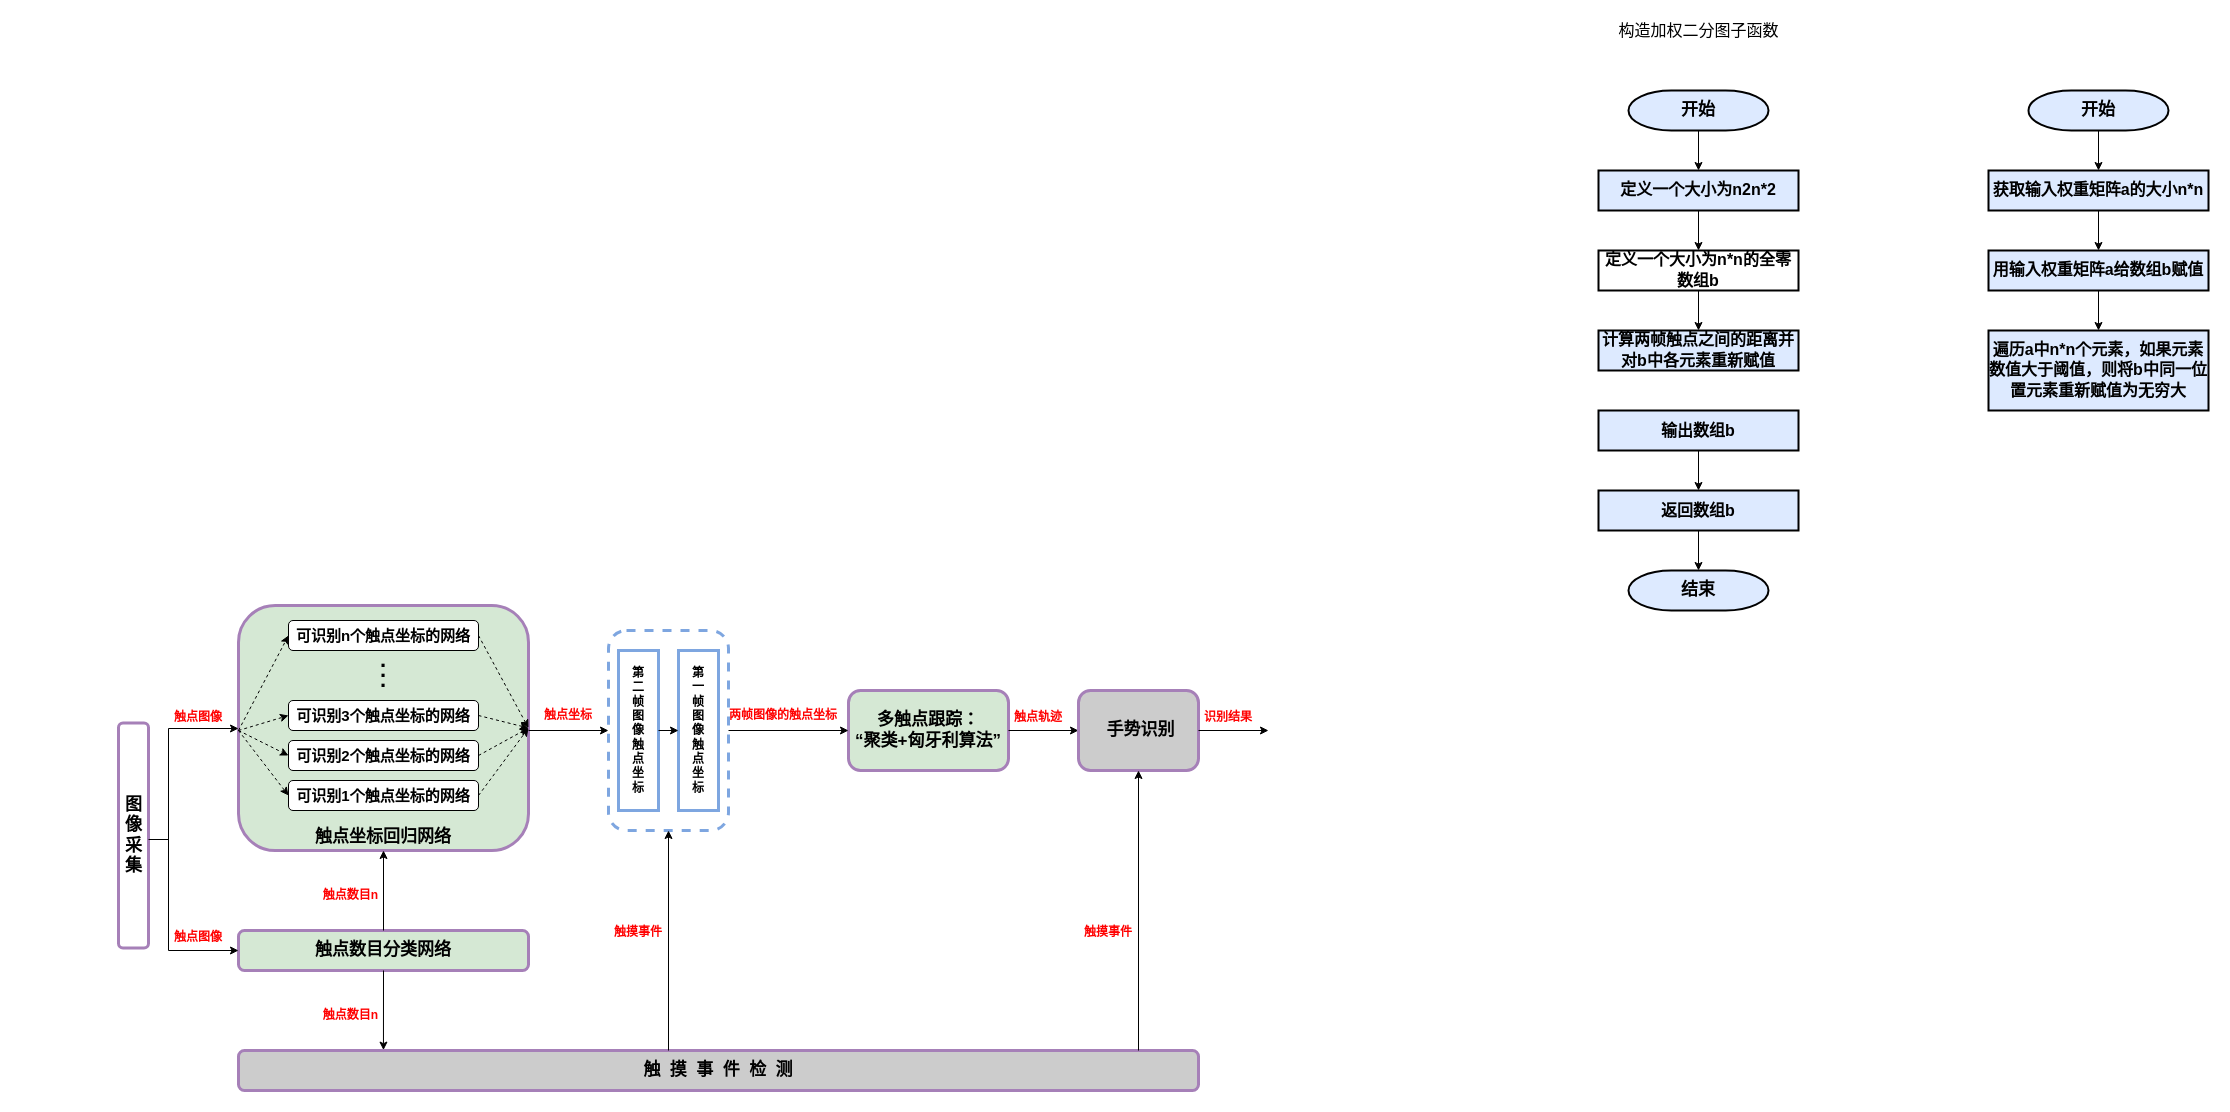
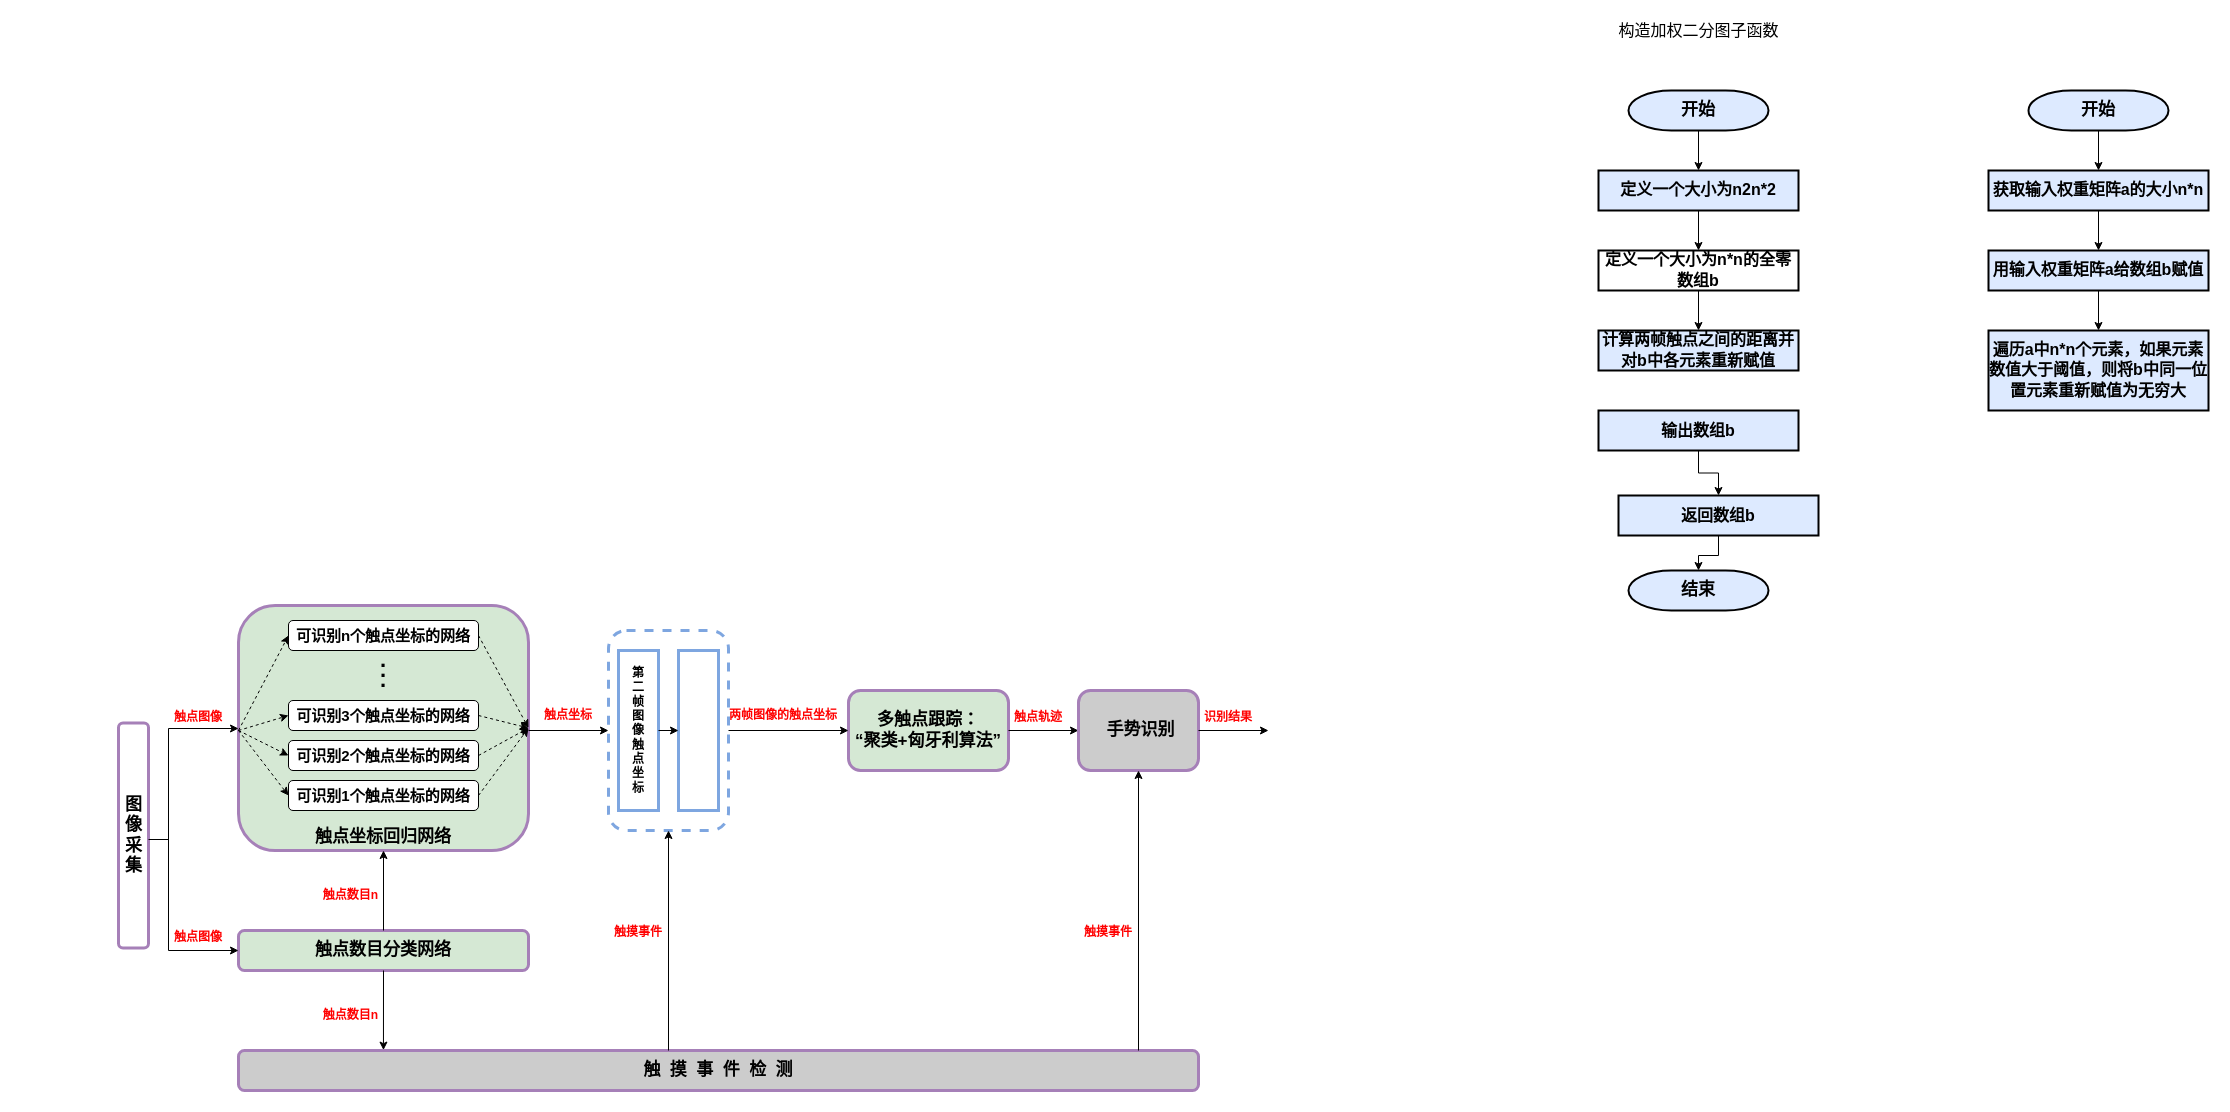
node "返回数组b": moved (1699, 511) -> (1719, 516)
node "第一帧图像触点坐标": removed
